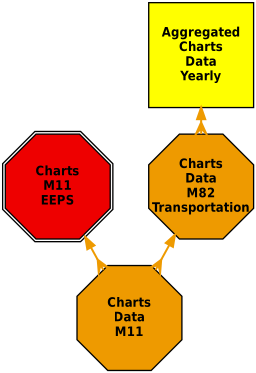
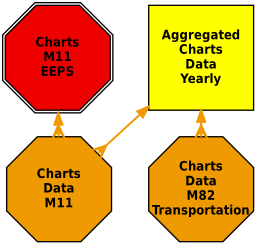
edge "Charts Data M82 Transportation" -- "Charts Data M11": now "Aggregated Charts Data Yearly" -- "Charts Data M11"
